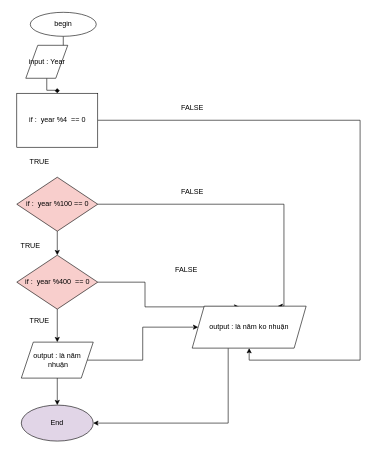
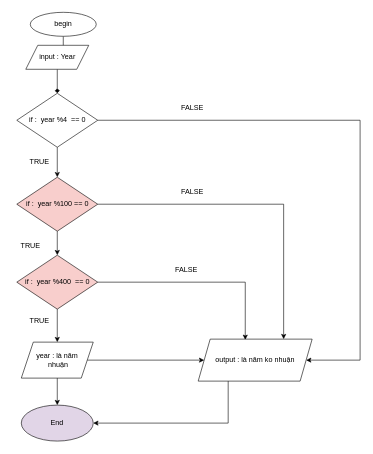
node "input : Year": size 42x33 -> 63x24
node "if : year %4 == 0": shape rectangle -> diamond
edge "if : year %4 == 0" -> "if : year %100 == 0": added
node "output : là năm ko nhuận": moved (249, 327) -> (255, 360)
node "output : là năm nhuận": label "output : là năm nhuận" -> "year : là năm nhuận"
